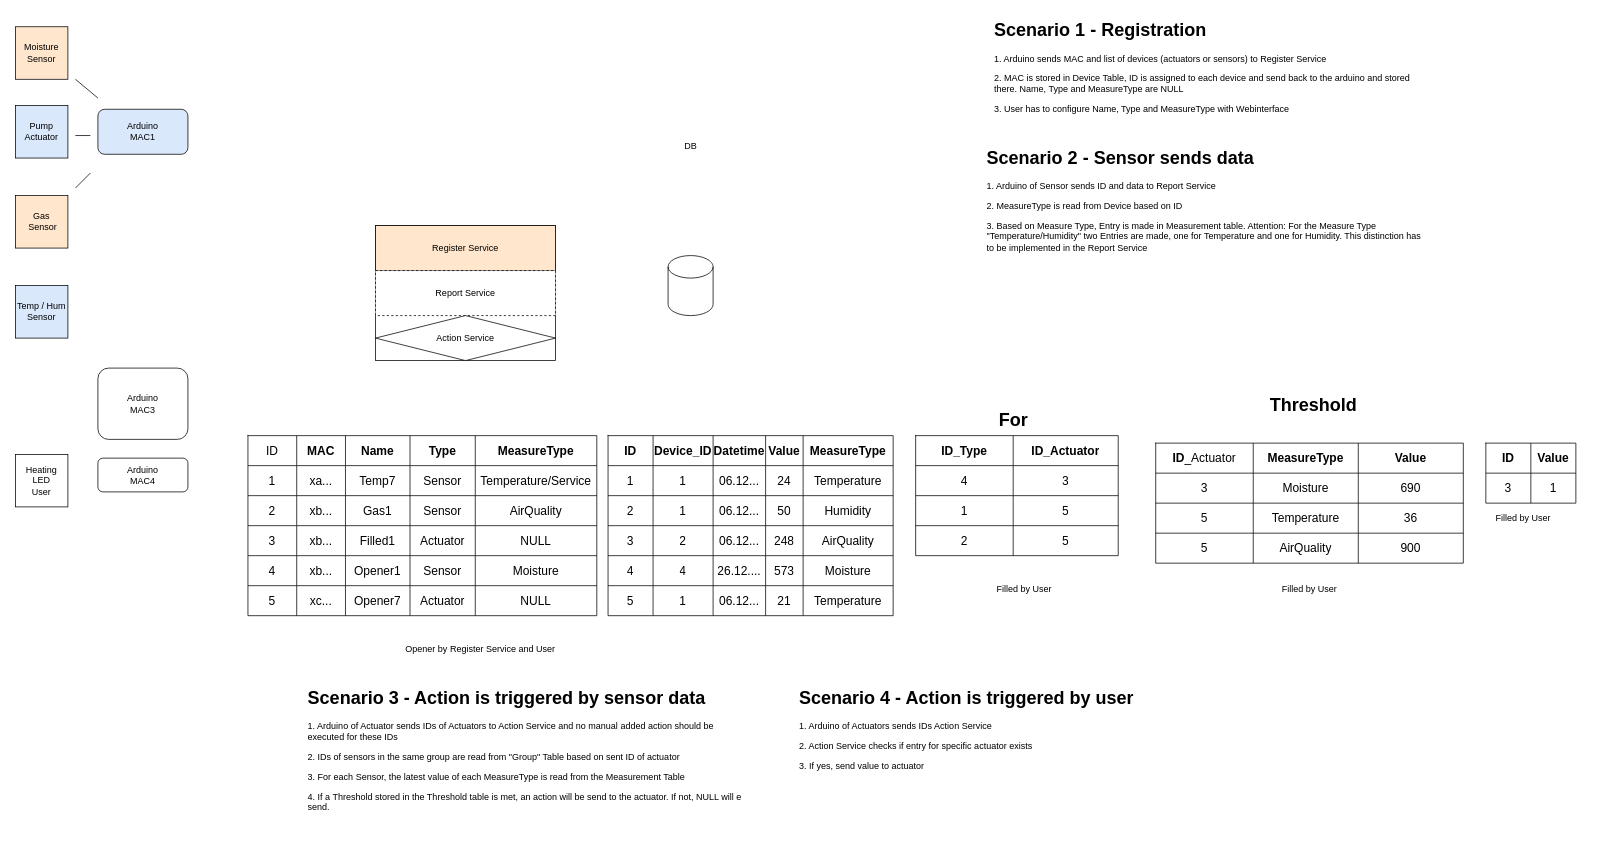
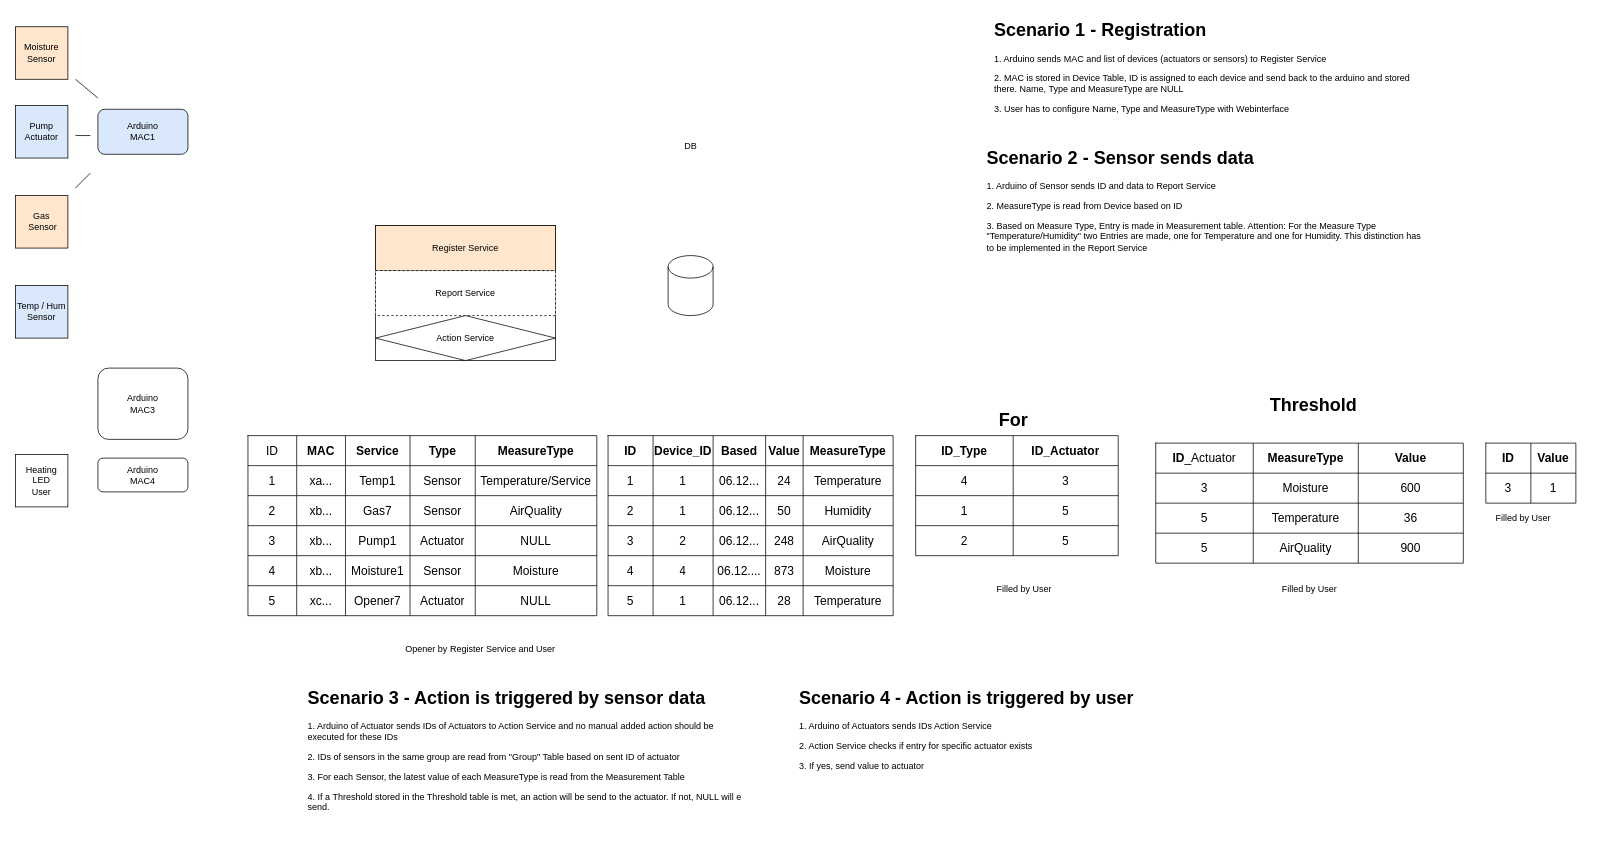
node "Name": label "Name" -> "Service"
node "Datetime": label "Datetime" -> "Based"
node "Temp7": label "Temp7" -> "Temp1"
node "690": label "690" -> "600"
node "Gas1": label "Gas1" -> "Gas7"
node "Filled1": label "Filled1" -> "Pump1"
node "Opener1": label "Opener1" -> "Moisture1"
node "26.12....": label "26.12...." -> "06.12...."
node "573": label "573" -> "873"
node "21": label "21" -> "28"
